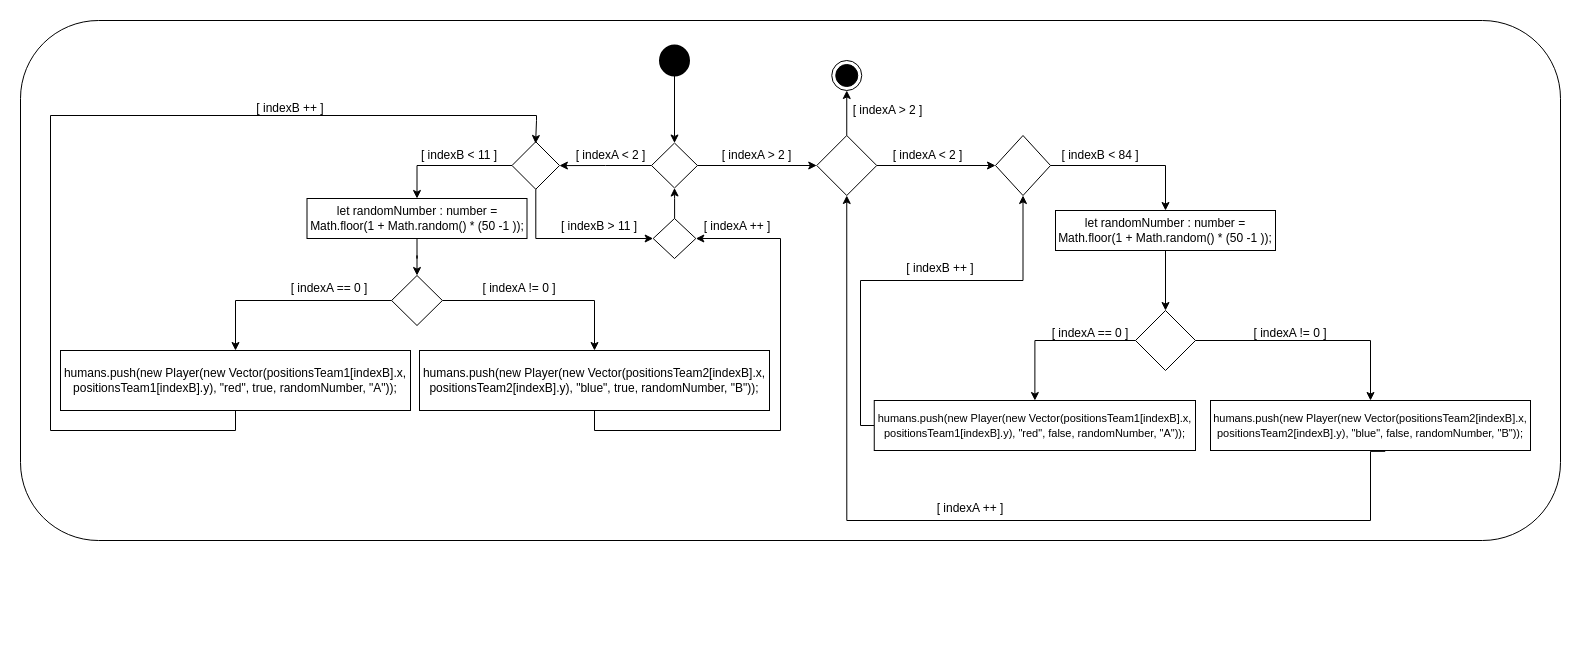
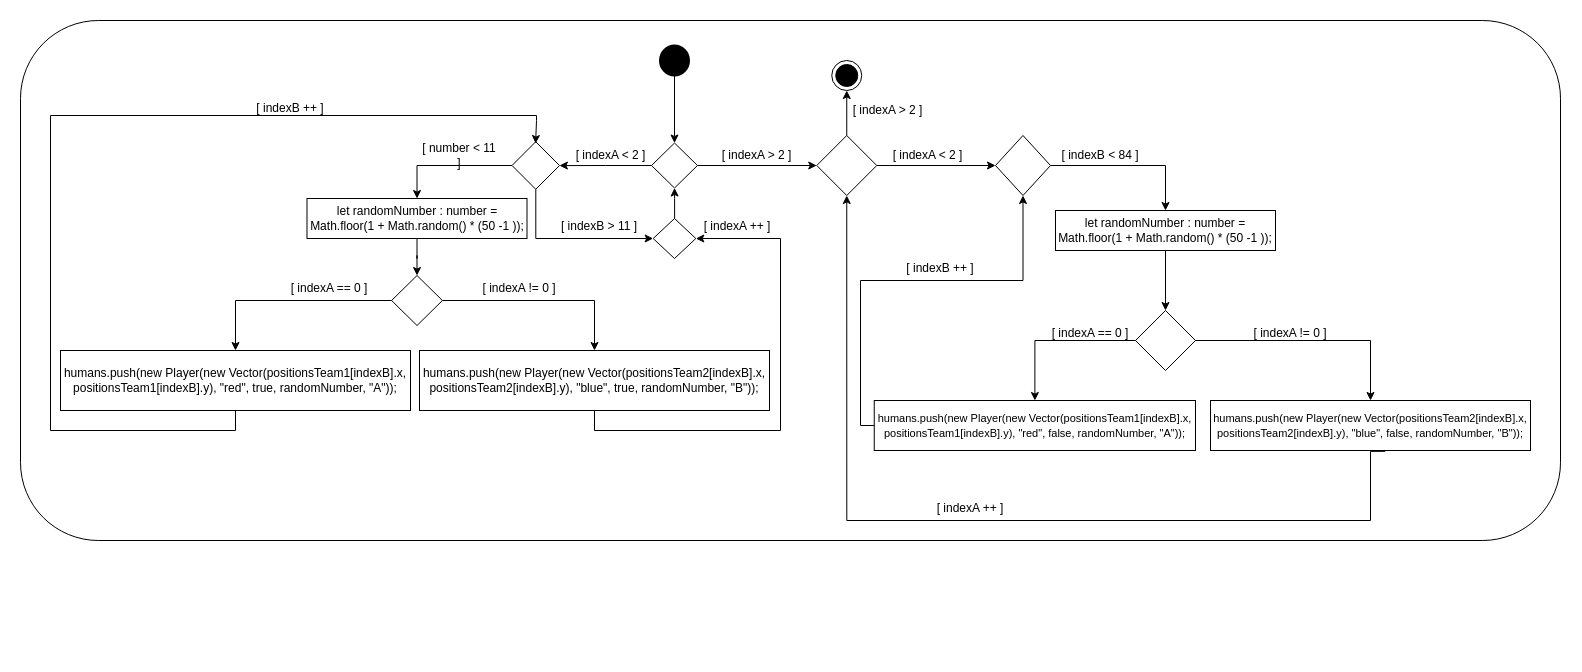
node "[ indexB < 11 ]": label "[ indexB < 11 ]" -> "[ number < 11 ]"
